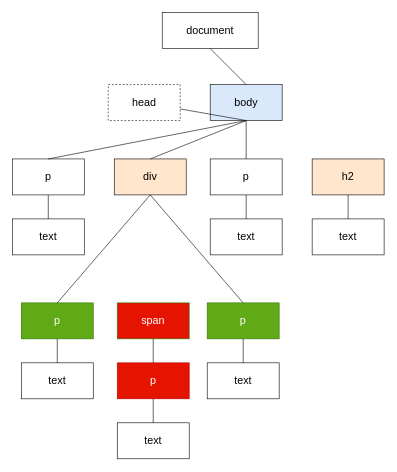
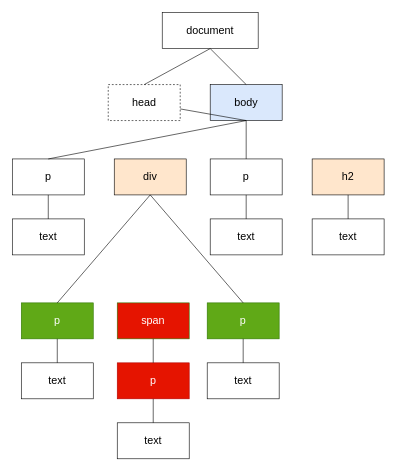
edge "document" -- "head": added
edge "body" -- "div": removed
